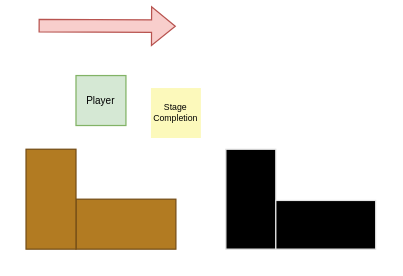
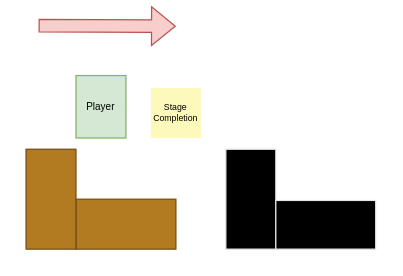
node "Player": size 50x50 -> 50x63
